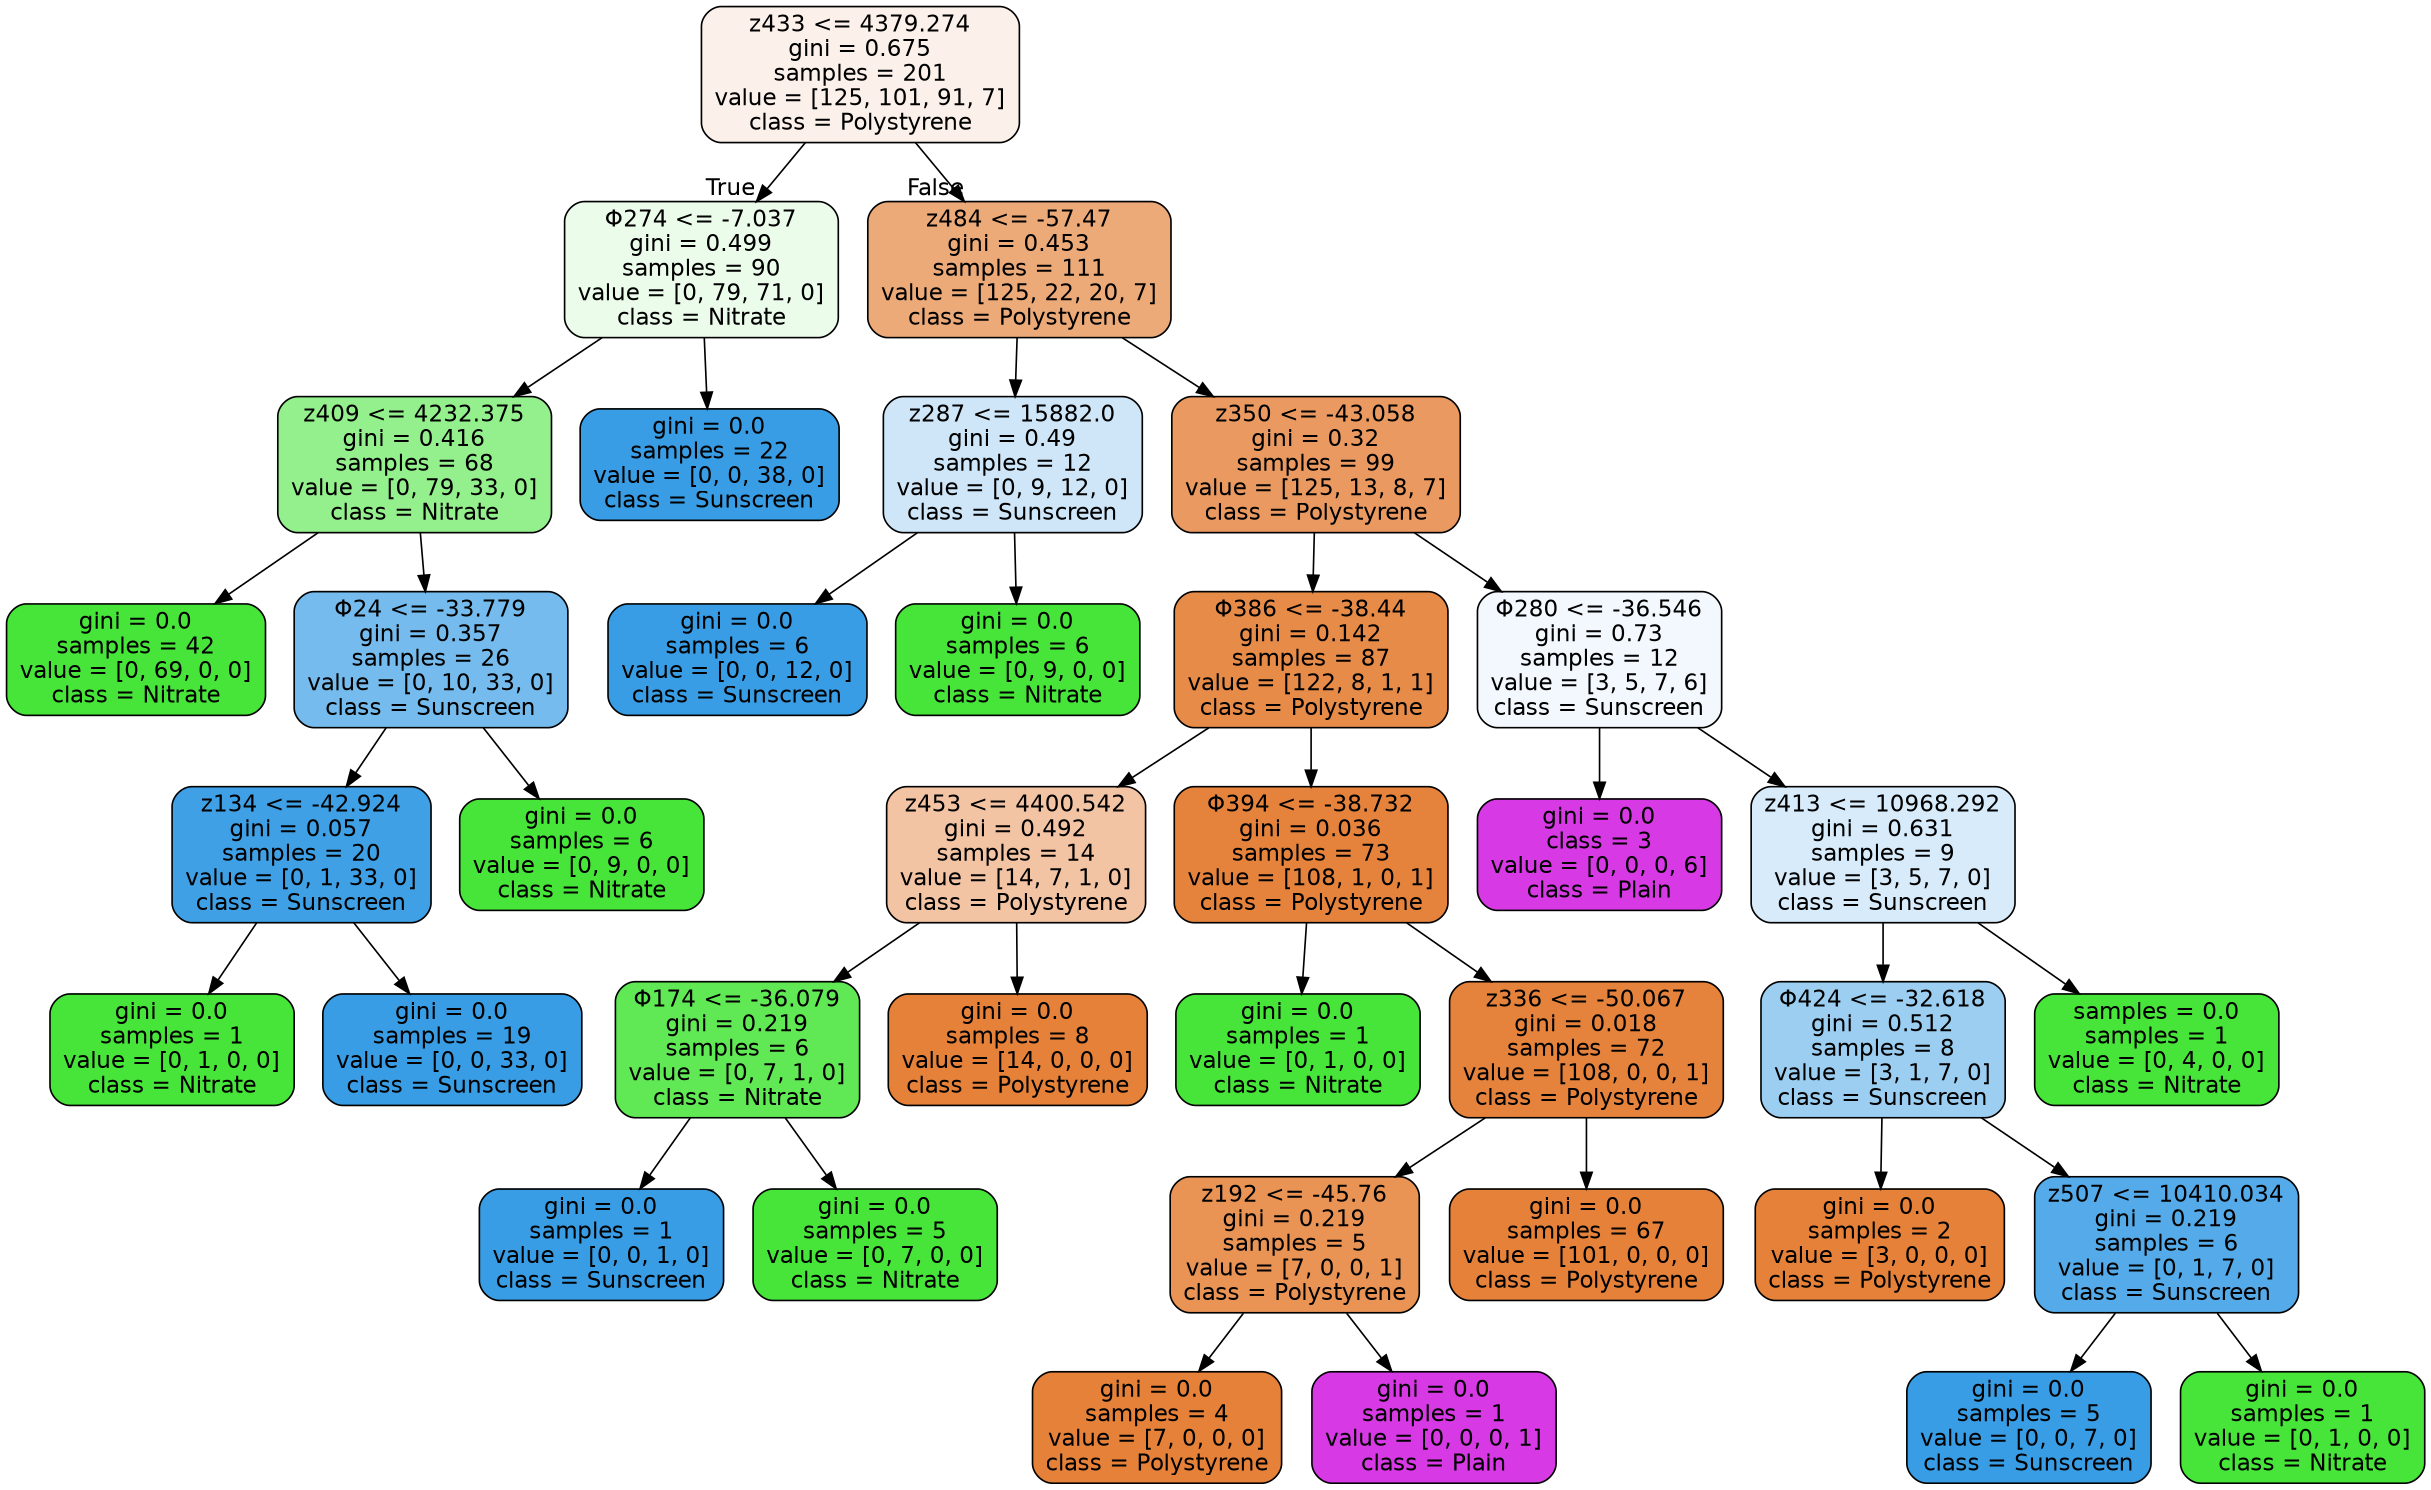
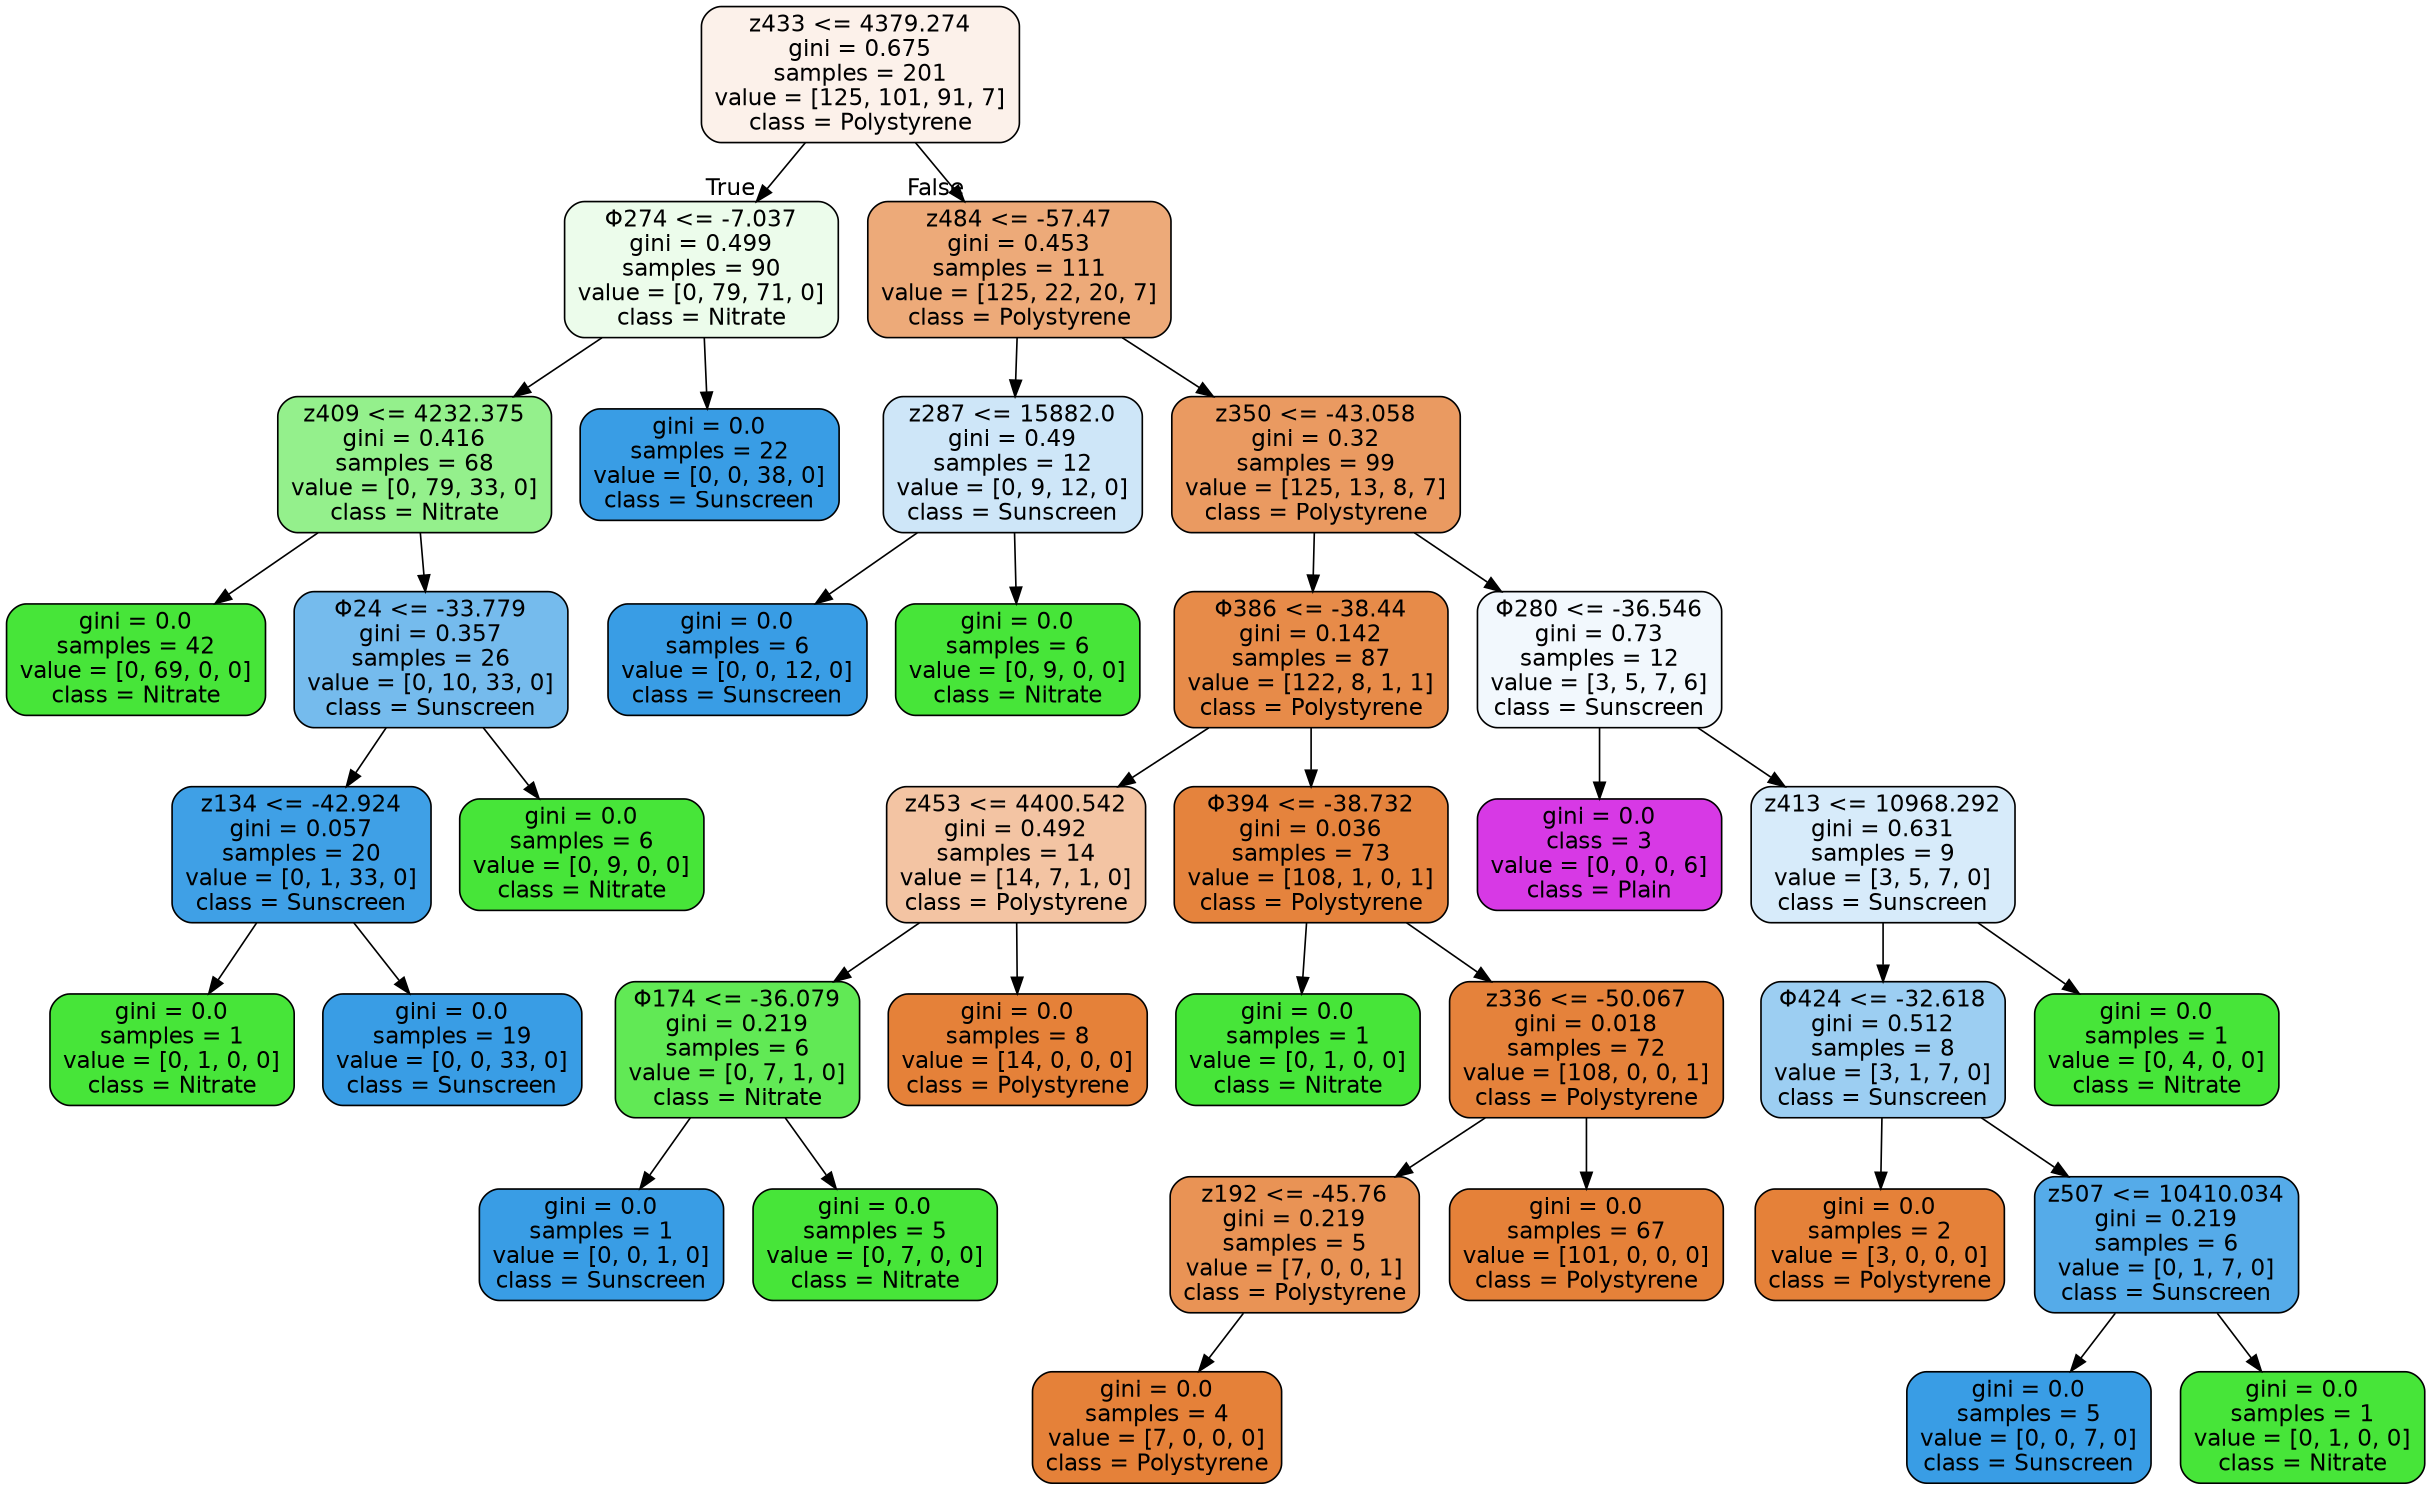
node "samples = 0.0 samples = 1 value = [0, 4, 0, 0] class = Nitrate": label "samples = 0.0 samples = 1 value = [0, 4, 0, 0] class = Nitrate" -> "gini = 0.0 samples = 1 value = [0, 4, 0, 0] class = Nitrate"
node "gini = 0.0 samples = 1 value = [0, 0, 0, 1] class = Plain": removed
